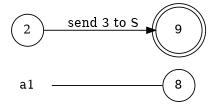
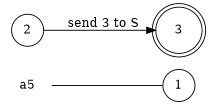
node "9": label "9" -> "3"
node "a1": label "a1" -> "a5"
node "8": label "8" -> "1"
